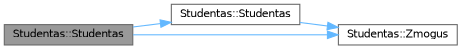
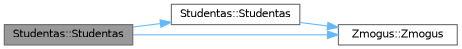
node "Studentas::Zmogus": label "Studentas::Zmogus" -> "Zmogus::Zmogus"
